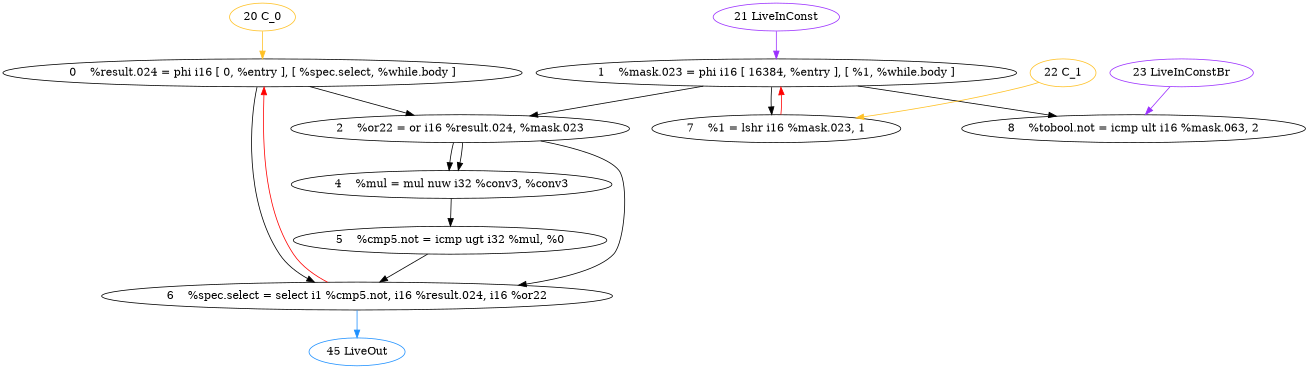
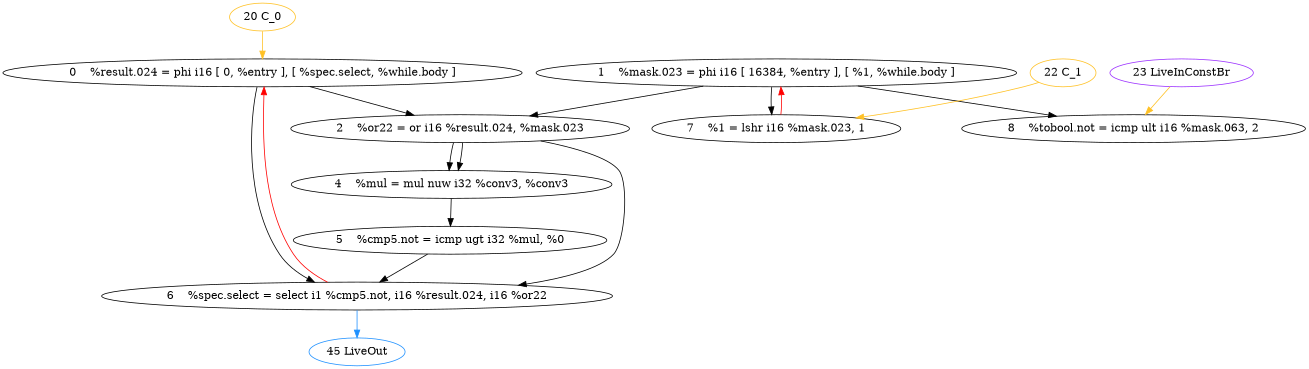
node "21 LiveInConst": removed
edge "23 LiveInConstBr" -> "8    %tobool.not = icmp ult i16 %mask.063, 2": color purple1 -> goldenrod1
